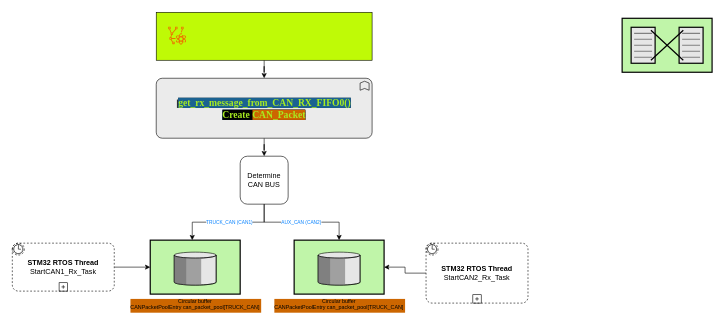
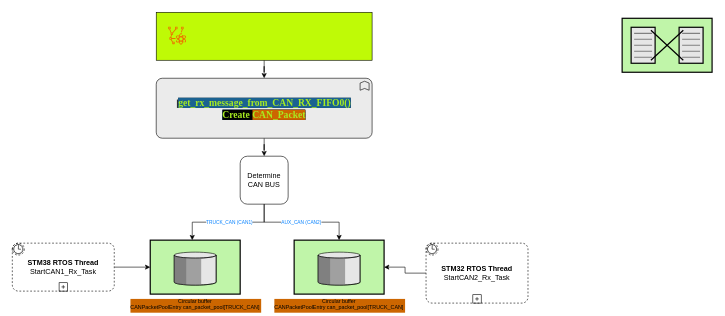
node "STM32 RTOS Thread StartCAN1_Rx_Task": label "STM32 RTOS Thread StartCAN1_Rx_Task" -> "STM38 RTOS Thread StartCAN1_Rx_Task"
